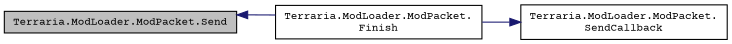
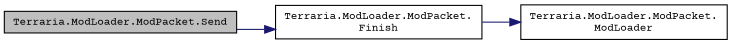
edge "Terraria.ModLoader.ModPacket. Finish" -> "Terraria.ModLoader.ModPacket.Send": reversed
node "Terraria.ModLoader.ModPacket. SendCallback": label "Terraria.ModLoader.ModPacket. SendCallback" -> "Terraria.ModLoader.ModPacket. ModLoader"
